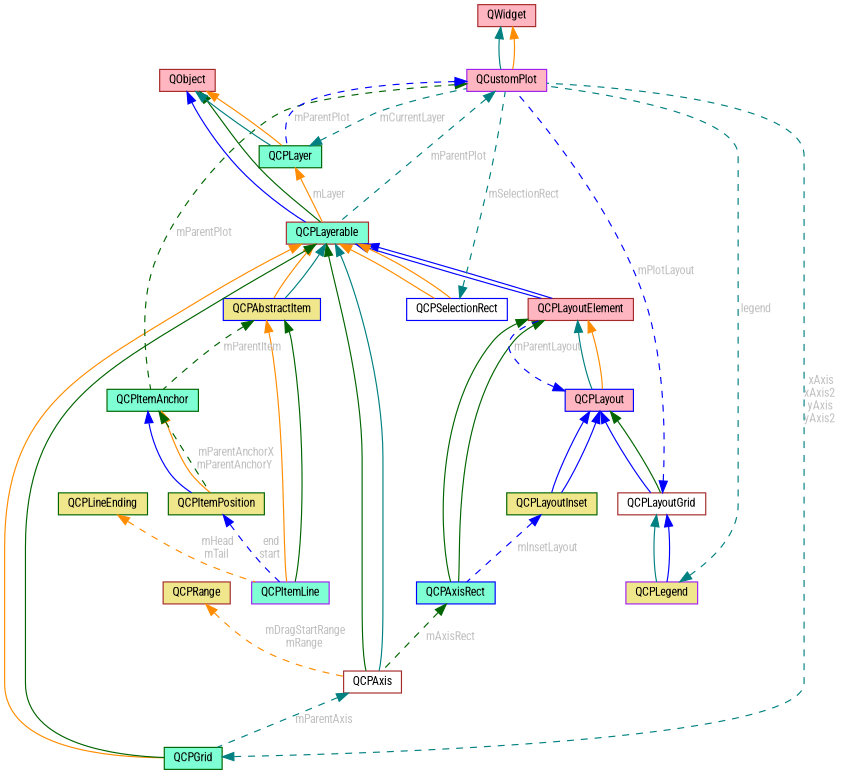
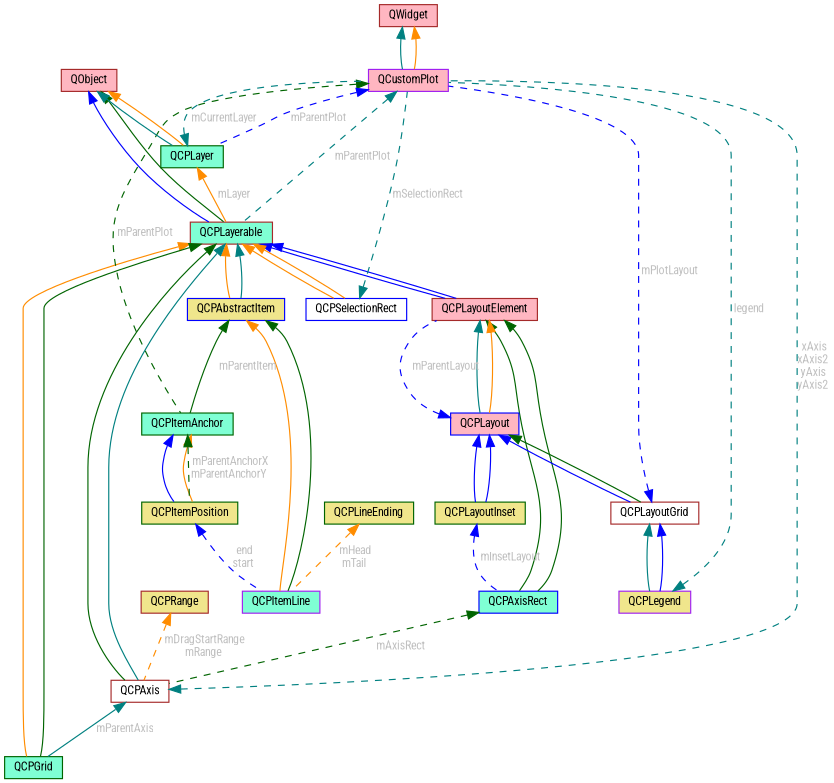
edge "QCPItemAnchor" -> "QCPAbstractItem": style dashed -> solid
edge "QCustomPlot" -> "QCPGrid": now "QCustomPlot" -> "QCPAxis"
edge "QCPGrid" -> "QCPAxis": style dashed -> solid
